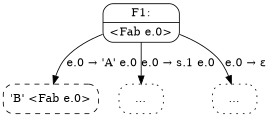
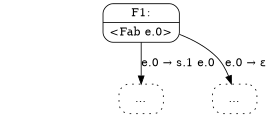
node "'B' <Fab e.0>": removed
